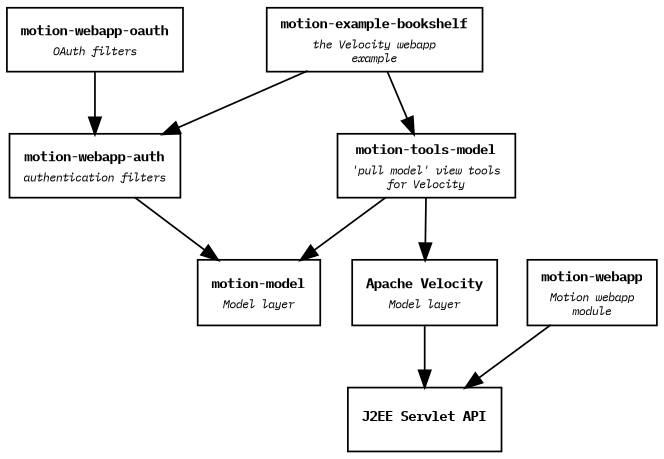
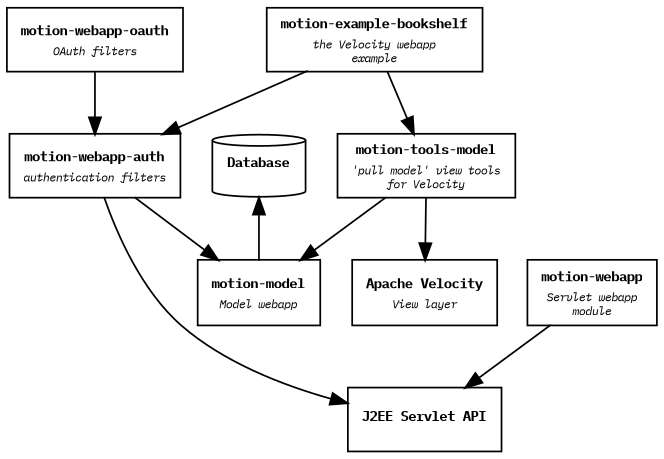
node "Database": added
node "motion-webapp": text "Motion webapp" -> "Servlet webapp"
node "motion-model": text "Model layer" -> "Model webapp"
node "Apache Velocity": text "Model layer" -> "View layer"
edge "Apache Velocity" -> "J2EE Servlet API": now "motion-webapp-auth" -> "J2EE Servlet API"
